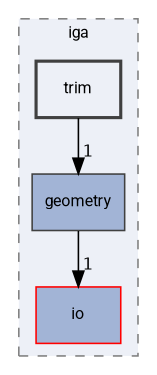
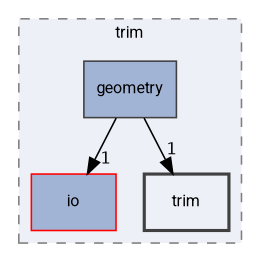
cluster "iga": label "iga" -> "trim"
edge "trim" -> "geometry": reversed
